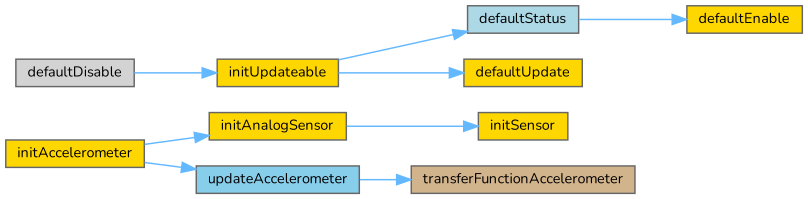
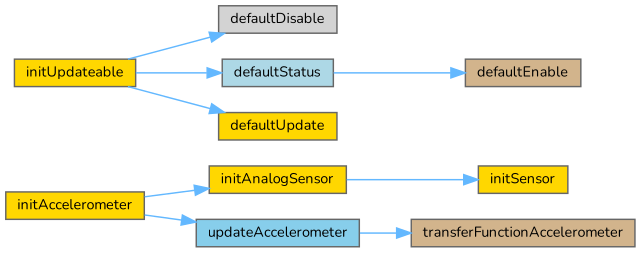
node "defaultEnable": fillcolor gold -> tan
edge "defaultDisable" -> "initUpdateable": reversed
